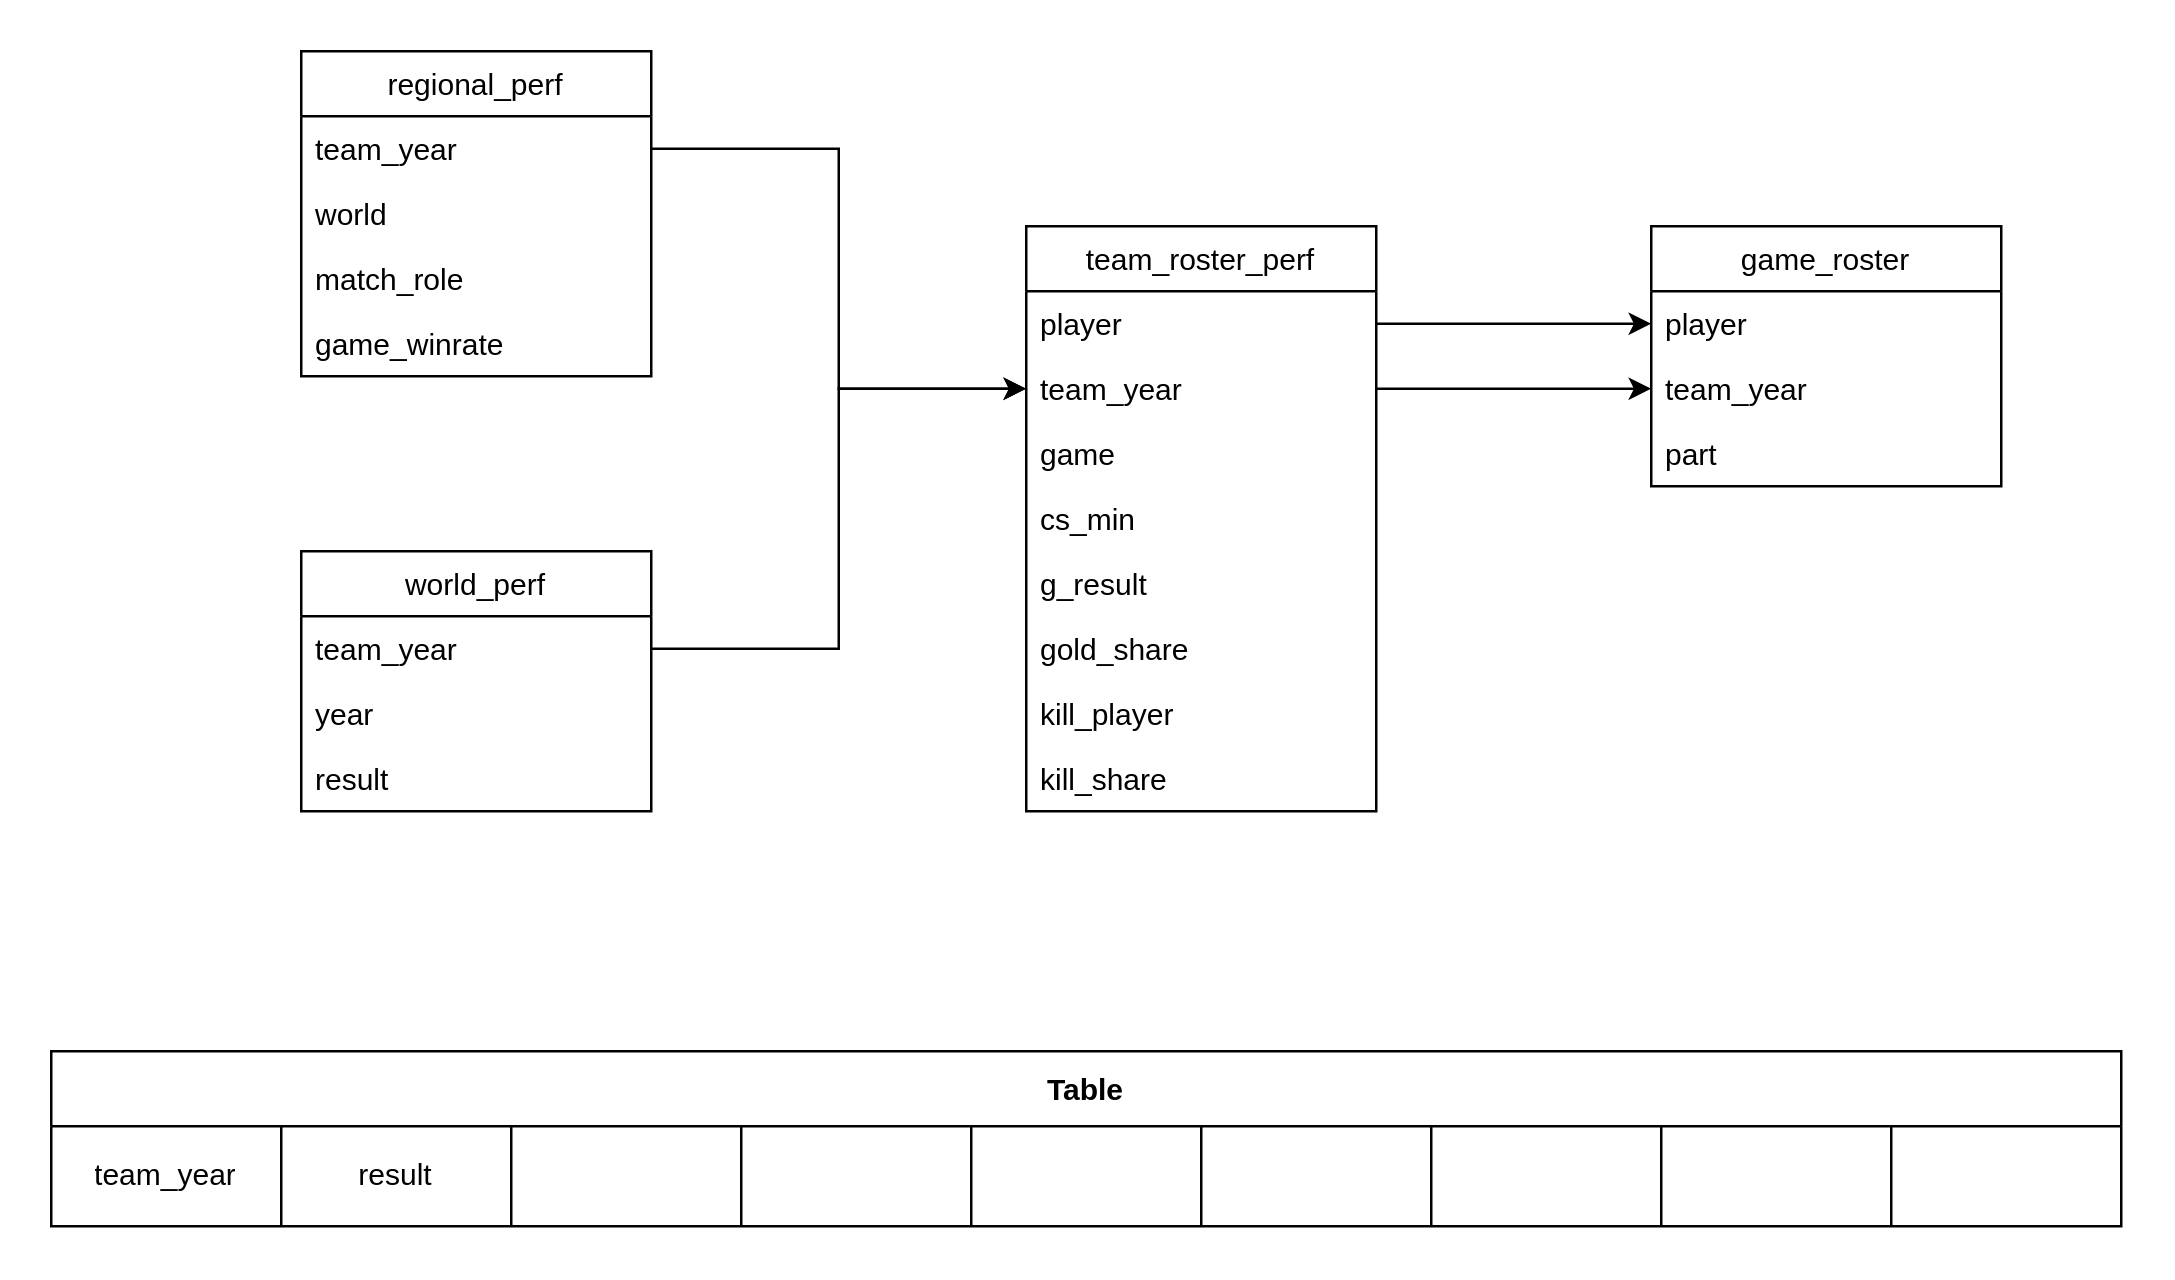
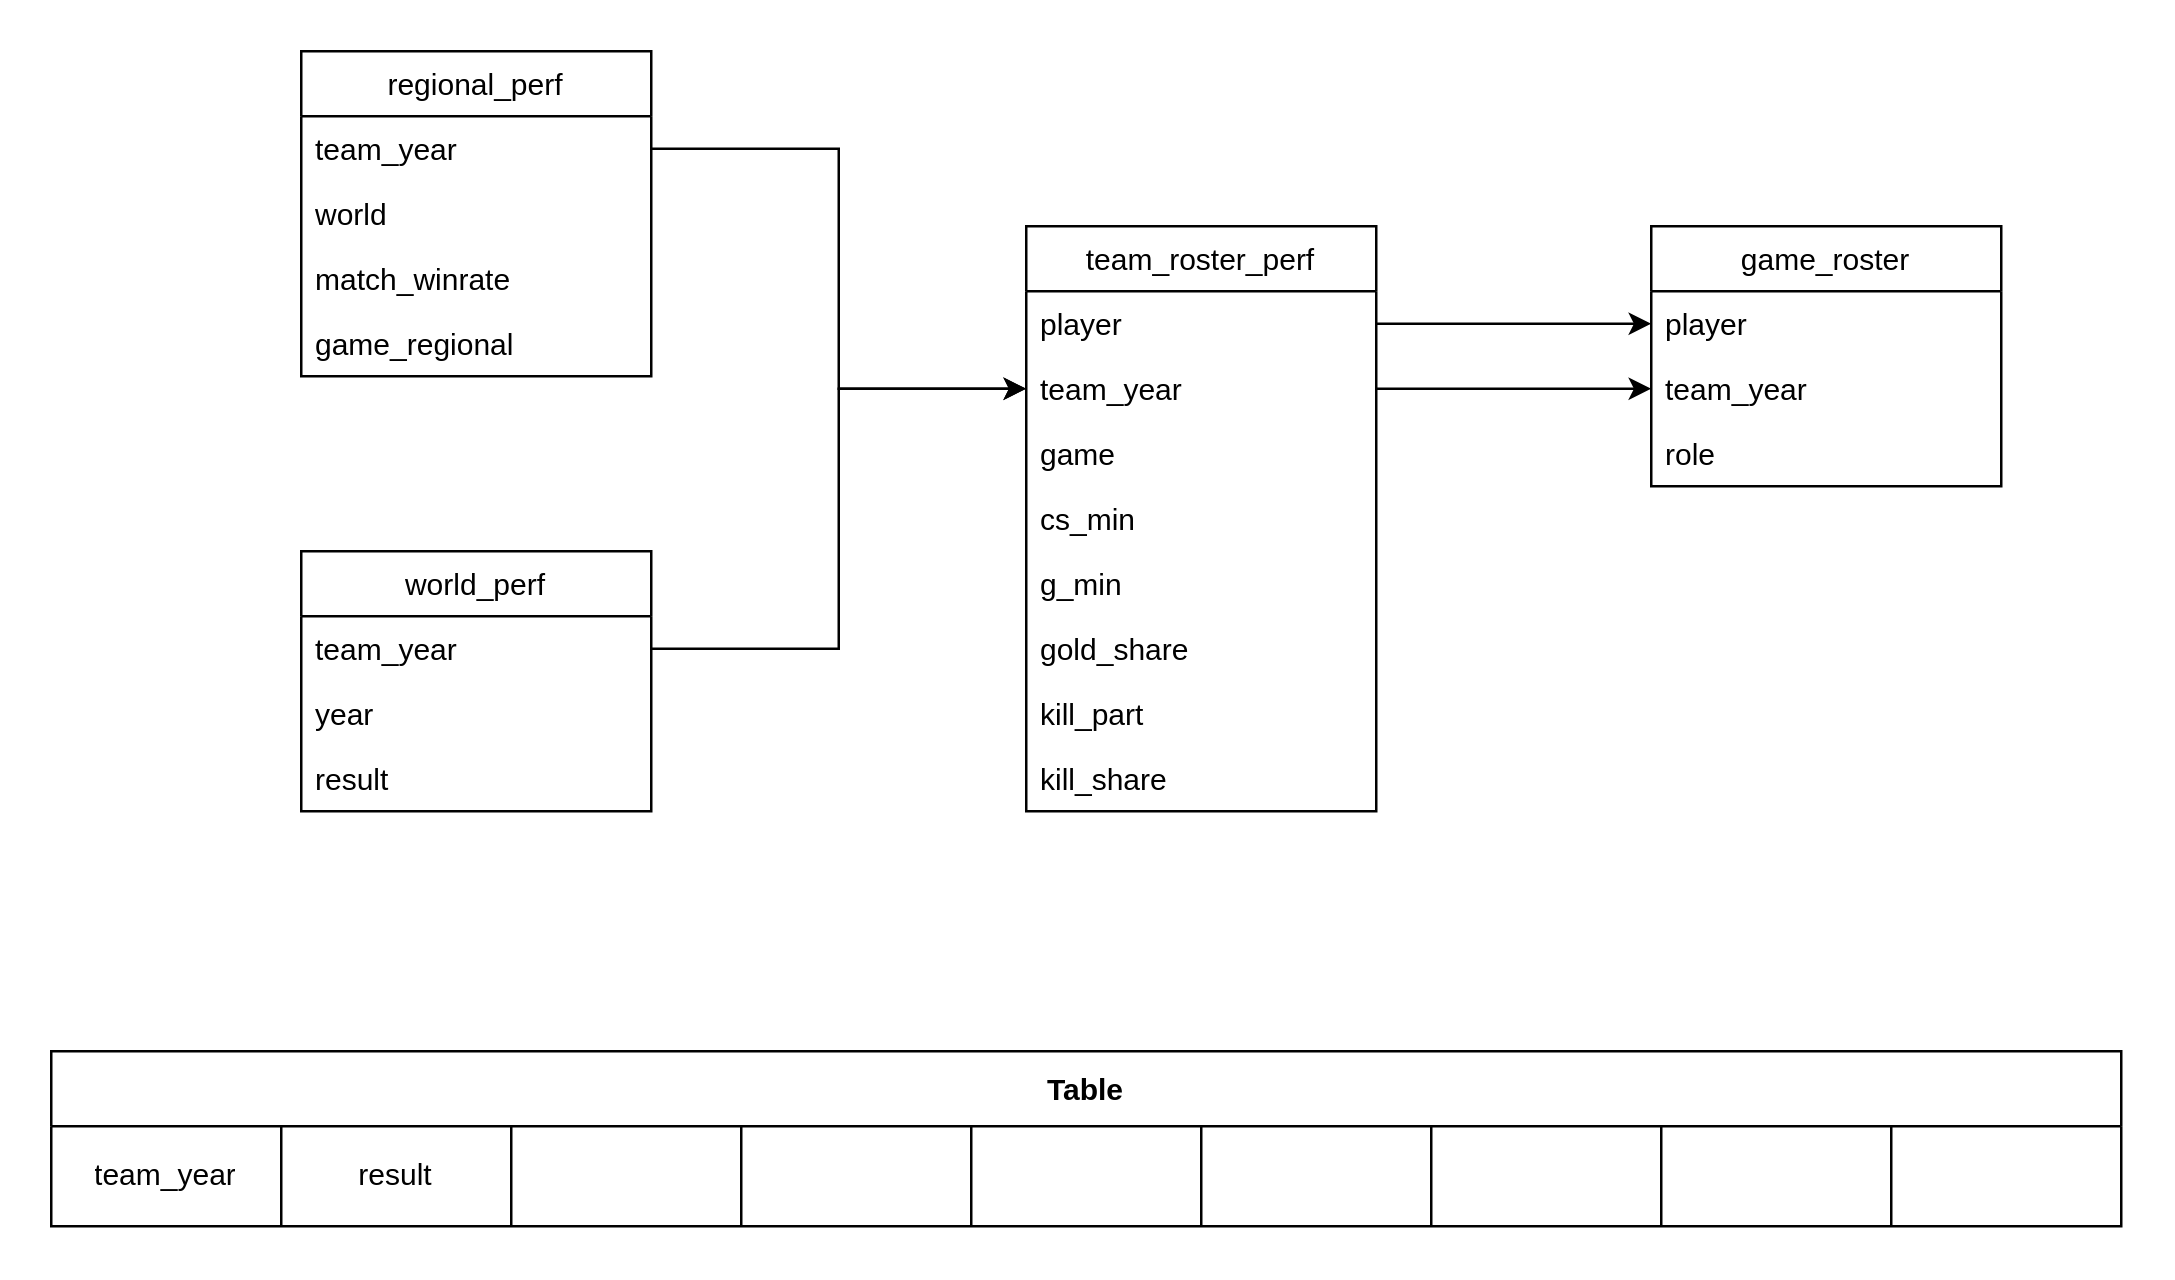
node "match_role": label "match_role" -> "match_winrate"
node "game_winrate": label "game_winrate" -> "game_regional"
node "part": label "part" -> "role"
node "g_result": label "g_result" -> "g_min"
node "kill_player": label "kill_player" -> "kill_part"
